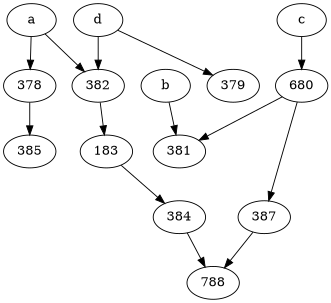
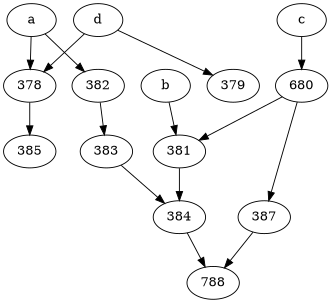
edge "d" -> "382": now "d" -> "378"
node "183": label "183" -> "383"
edge "381" -> "384": added
